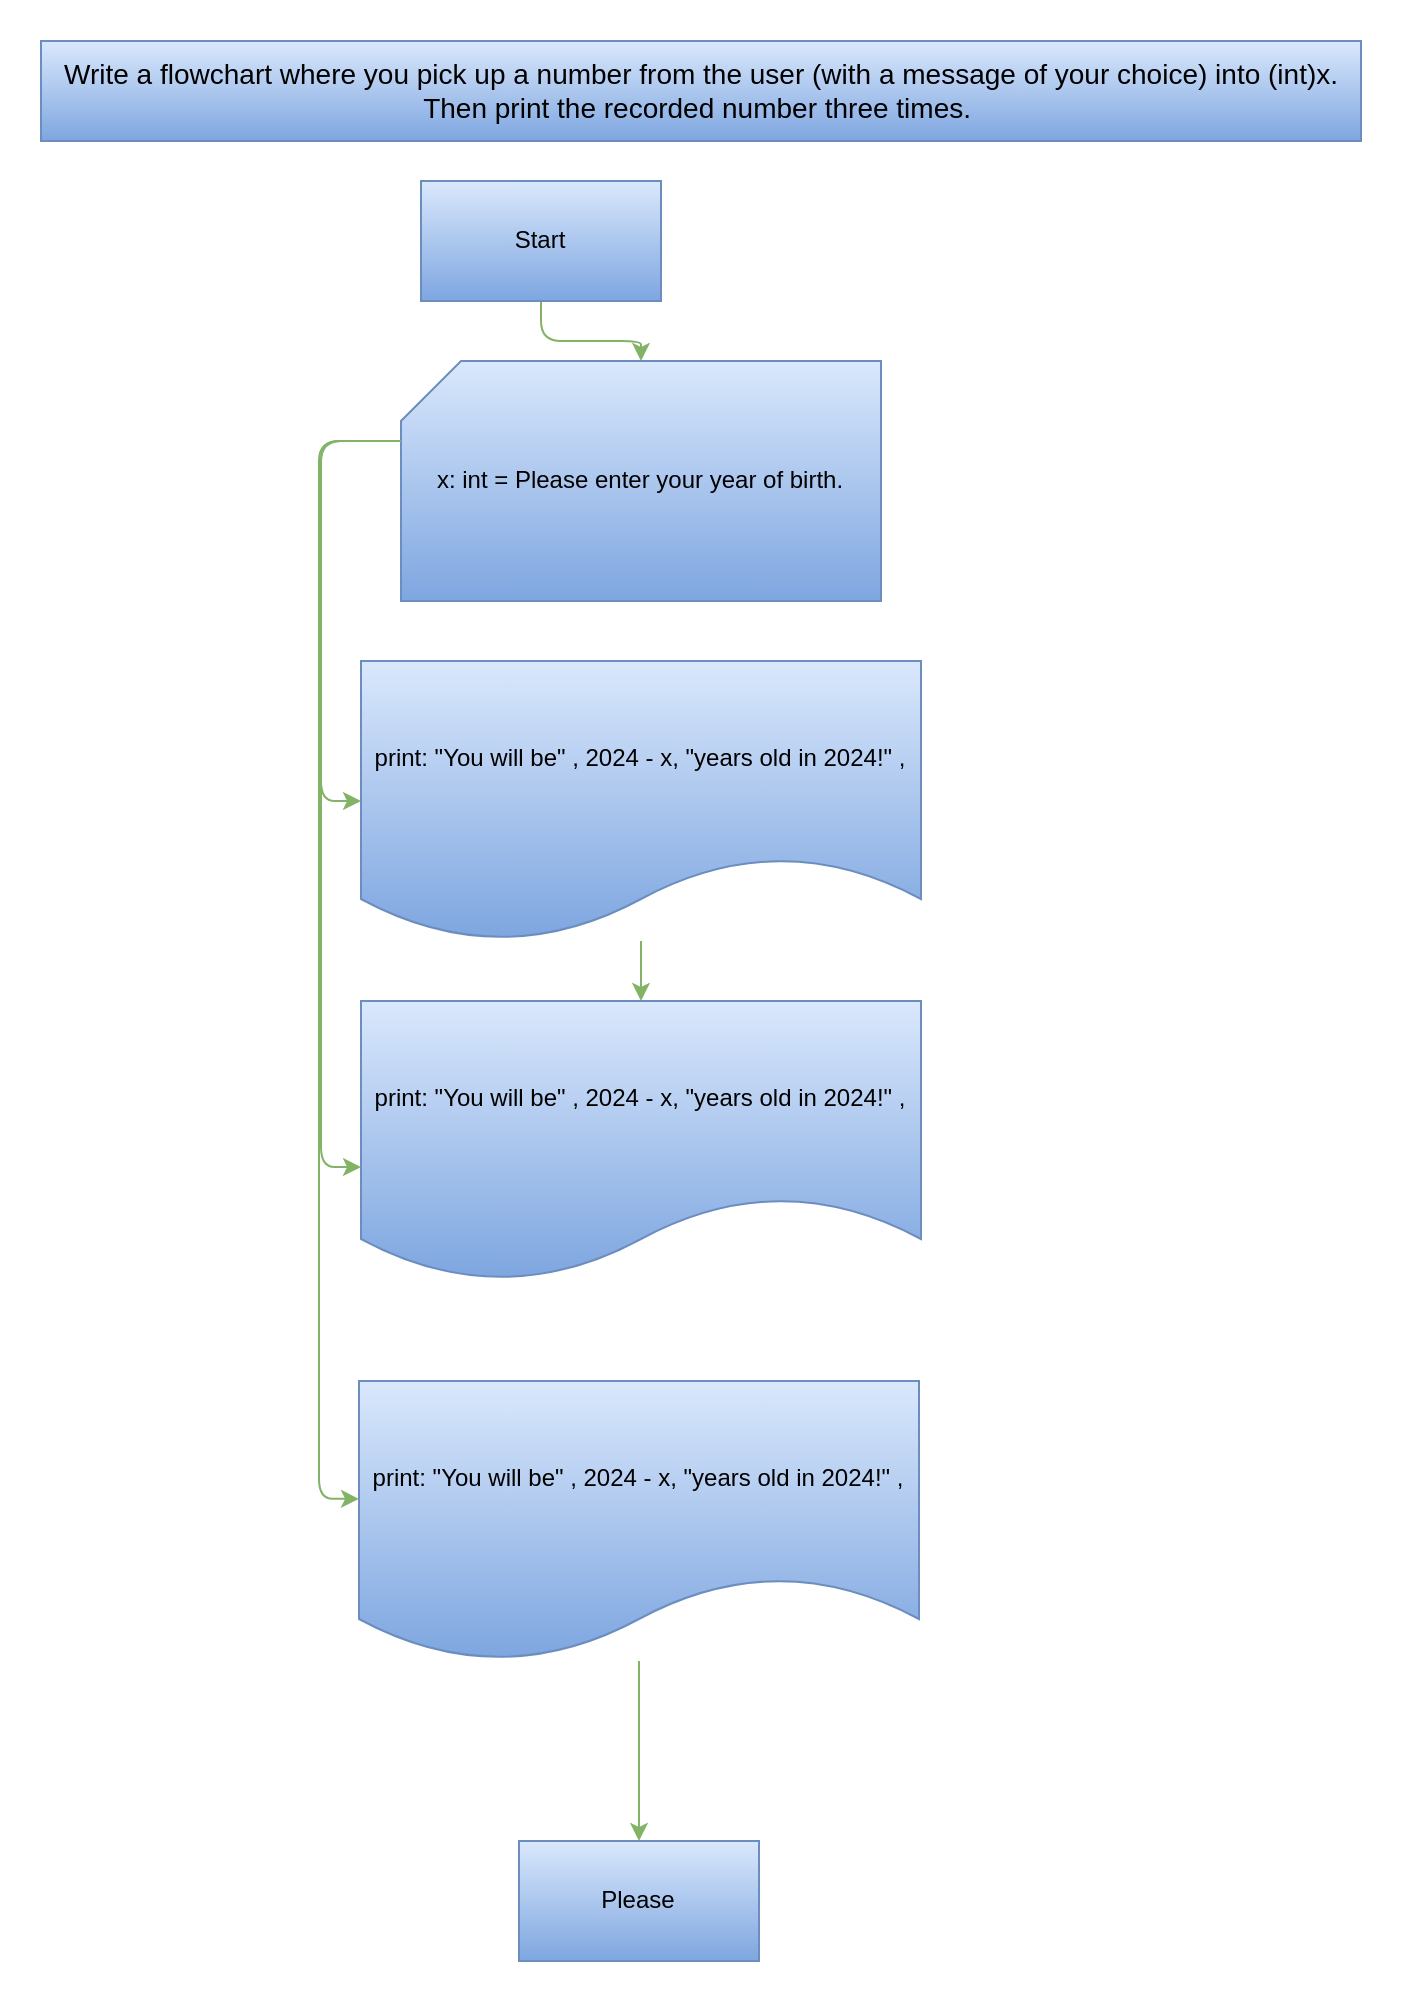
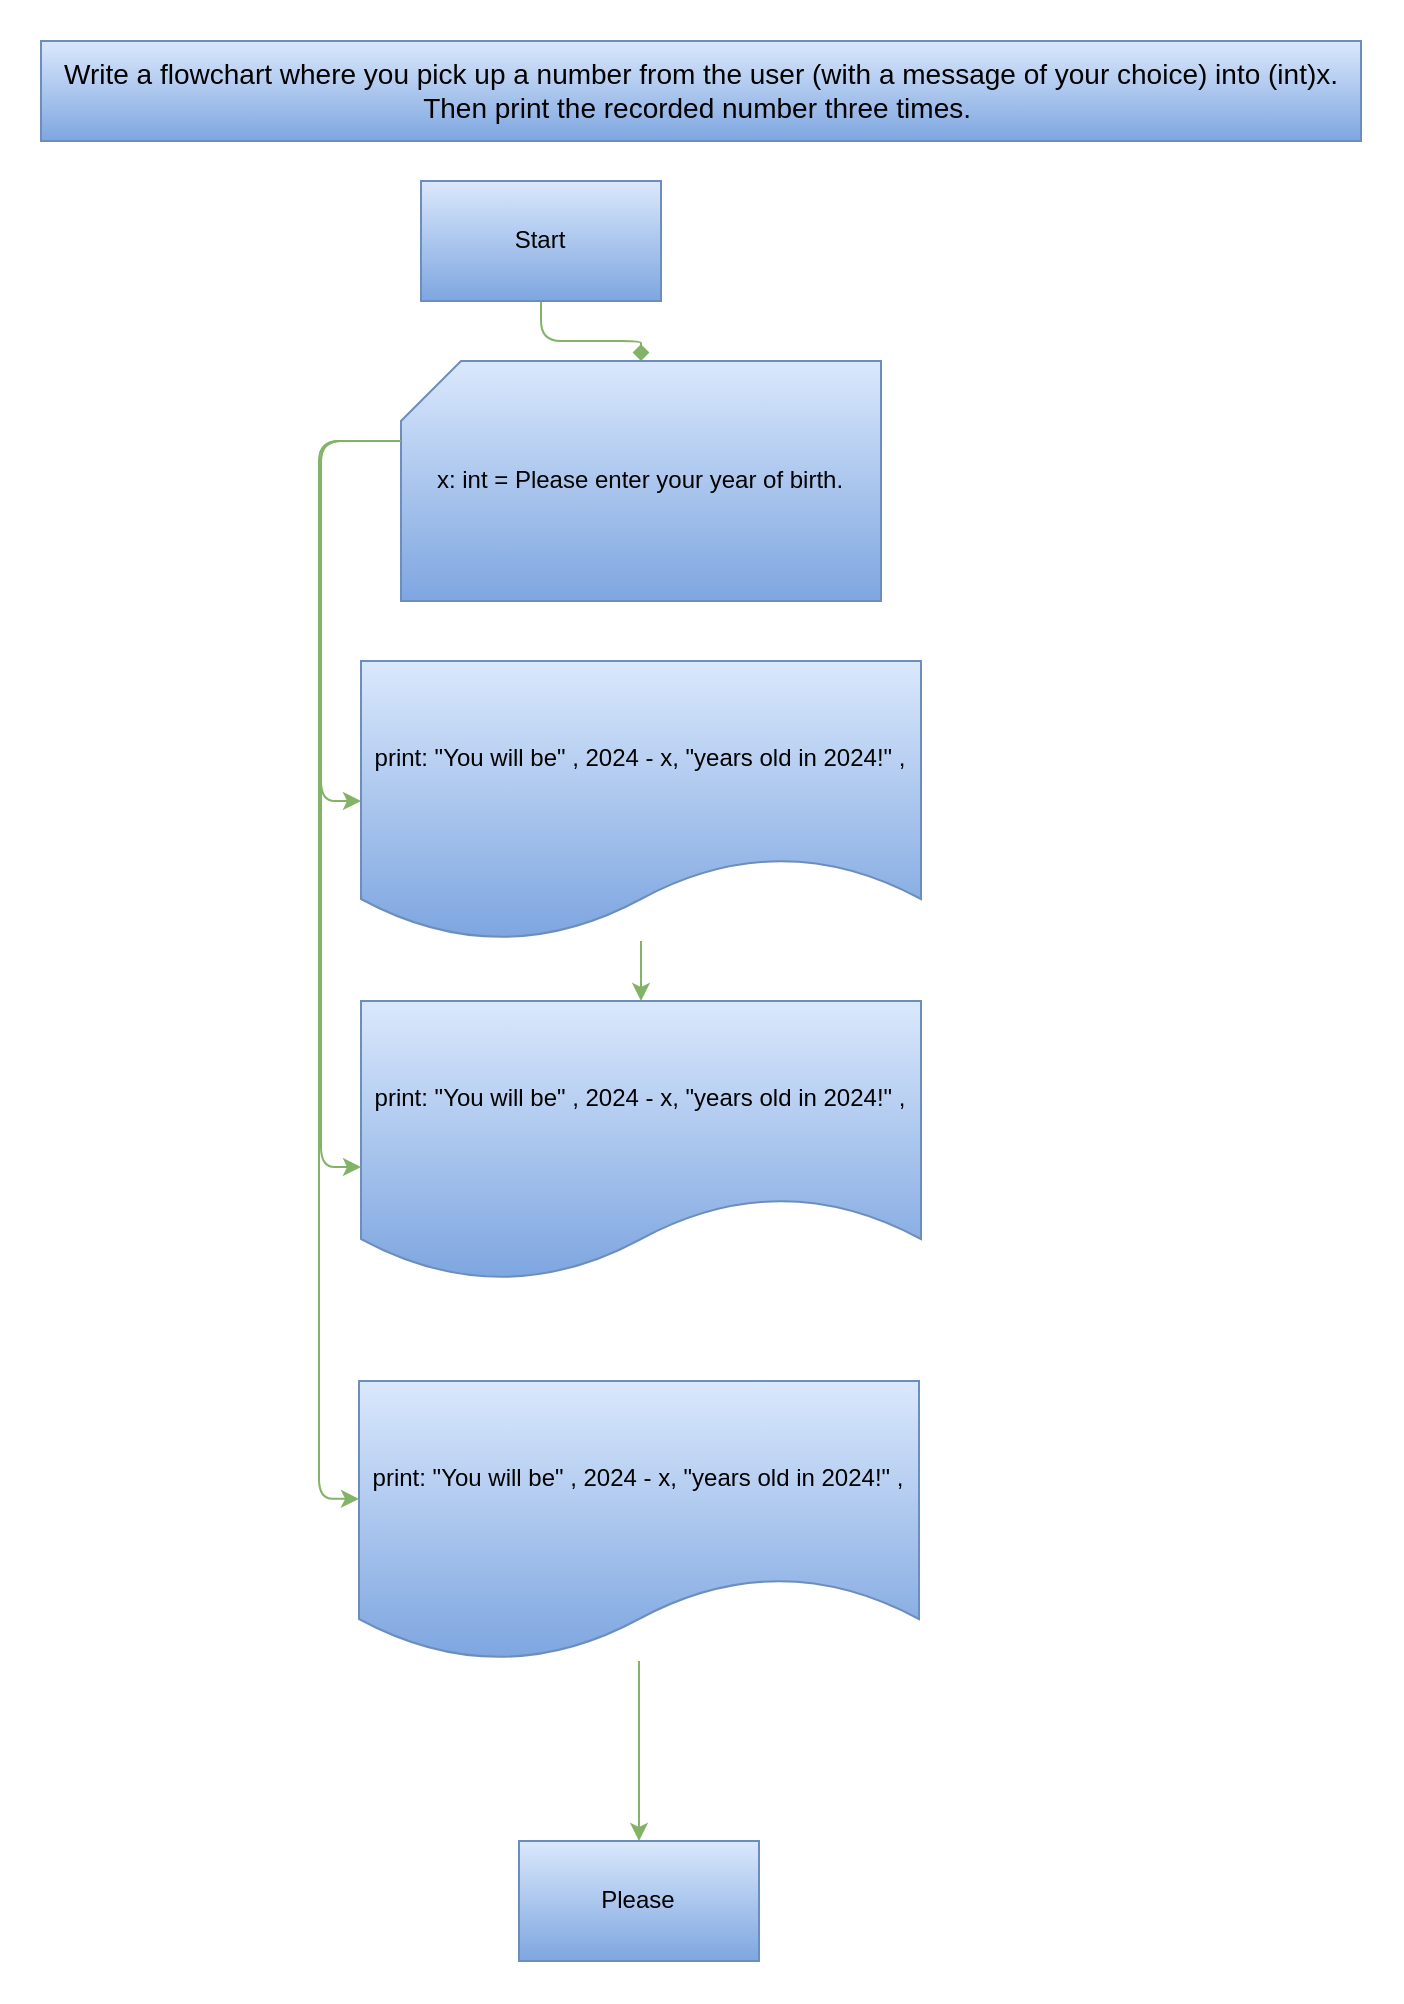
edge "Start" -> "x: int = Please enter your year of birth.": arrowhead classic -> diamond
